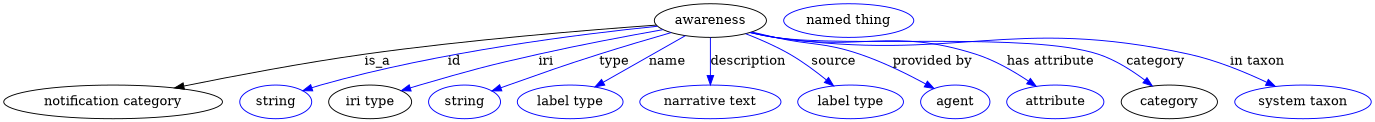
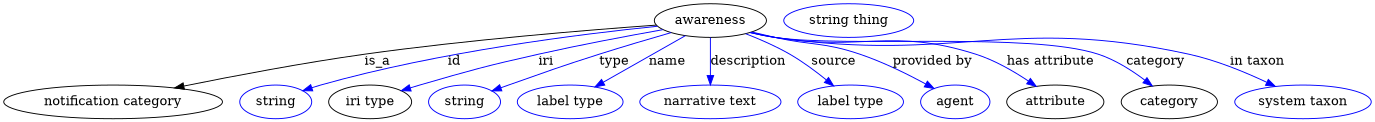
node "named thing": label "named thing" -> "string thing"
node "attribute": color blue -> black
